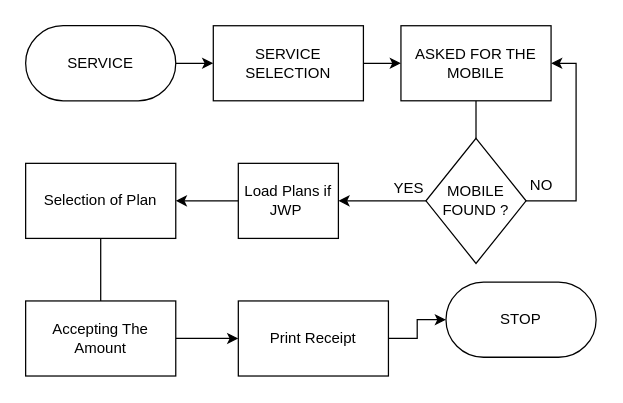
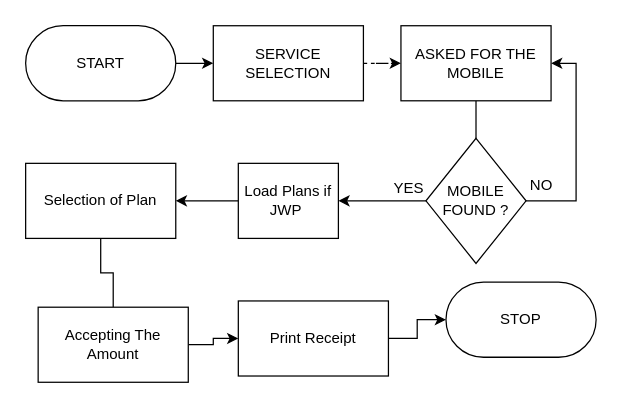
node "SERVICE": label "SERVICE" -> "START"
edge "SERVICE SELECTION" -> "ASKED FOR THE MOBILE": style solid -> dashed
node "Accepting The Amount": moved (101, 338) -> (113, 344)
